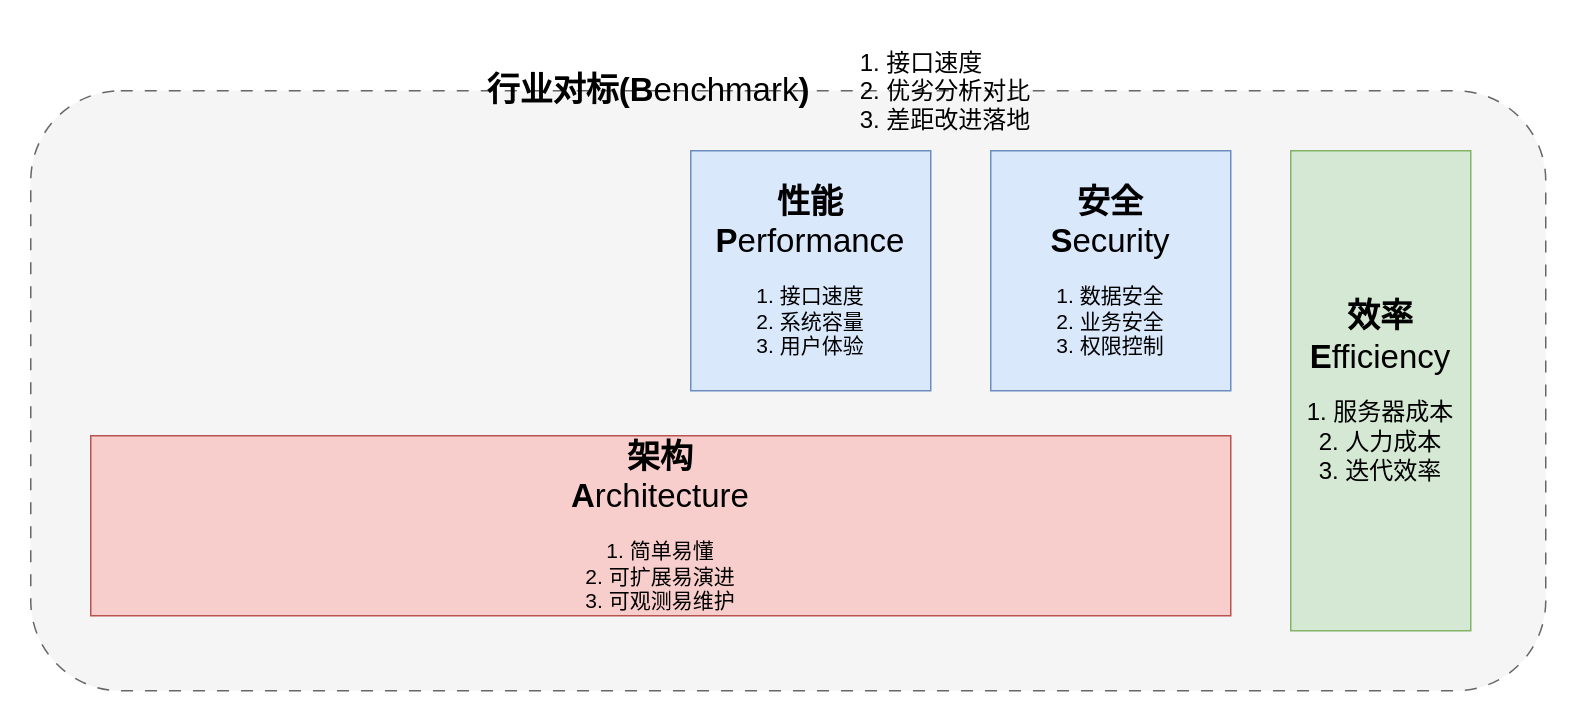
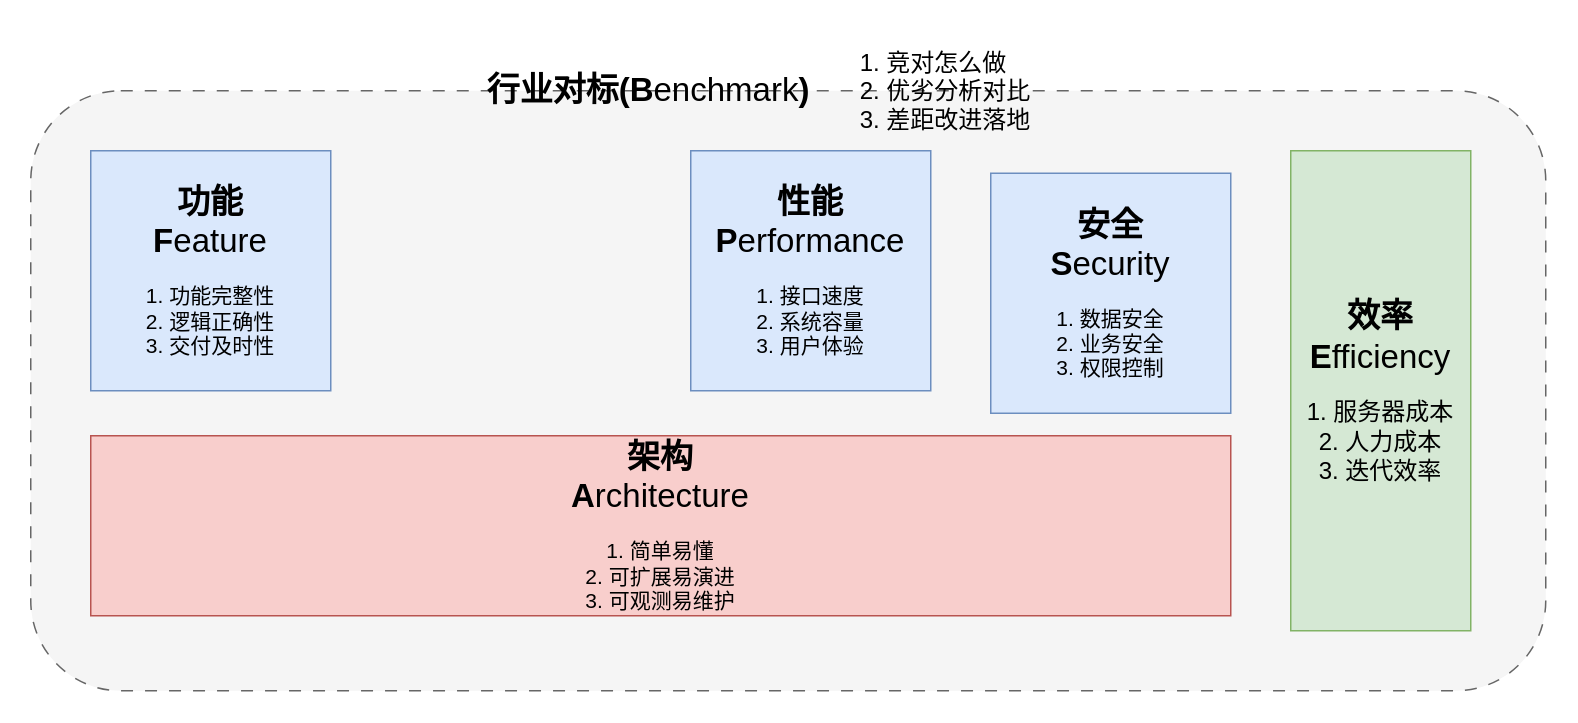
node "1. 接口速度 2. 优劣分析对比 3. 差距改进落地": label "1. 接口速度 2. 优劣分析对比 3. 差距改进落地" -> "1. 竞对怎么做 2. 优劣分析对比 3. 差距改进落地"
node "功能 Feature 1. 功能完整性 2. 逻辑正确性 3. 交付及时性": added
node "安全Security 1. 数据安全 2. 业务安全 3. 权限控制": moved (1111, 271) -> (1111, 293)
